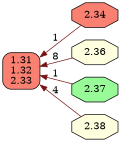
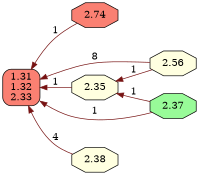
node "2.34": label "2.34" -> "2.74"
node "2.36": label "2.36" -> "2.56"
node "2.35": added
